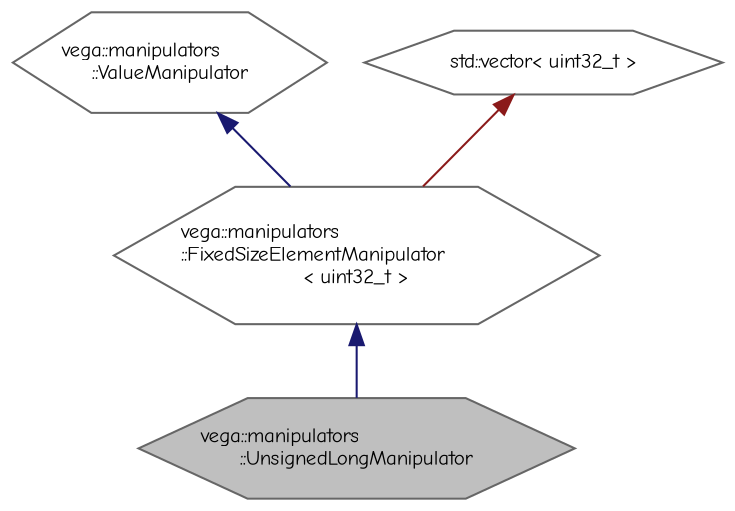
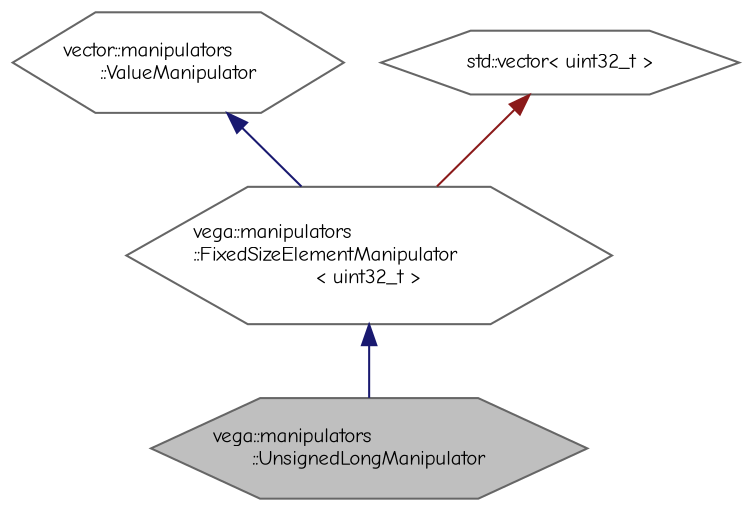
node "vega::manipulators ::ValueManipulator": label "vega::manipulators ::ValueManipulator" -> "vector::manipulators ::ValueManipulator"
